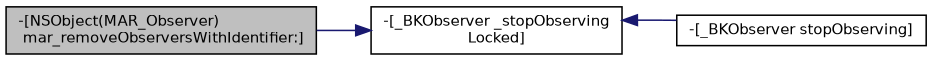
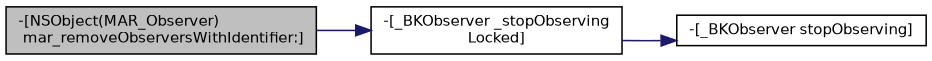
edge "-[_BKObserver stopObserving]" -> "-[_BKObserver _stopObserving Locked]": reversed
